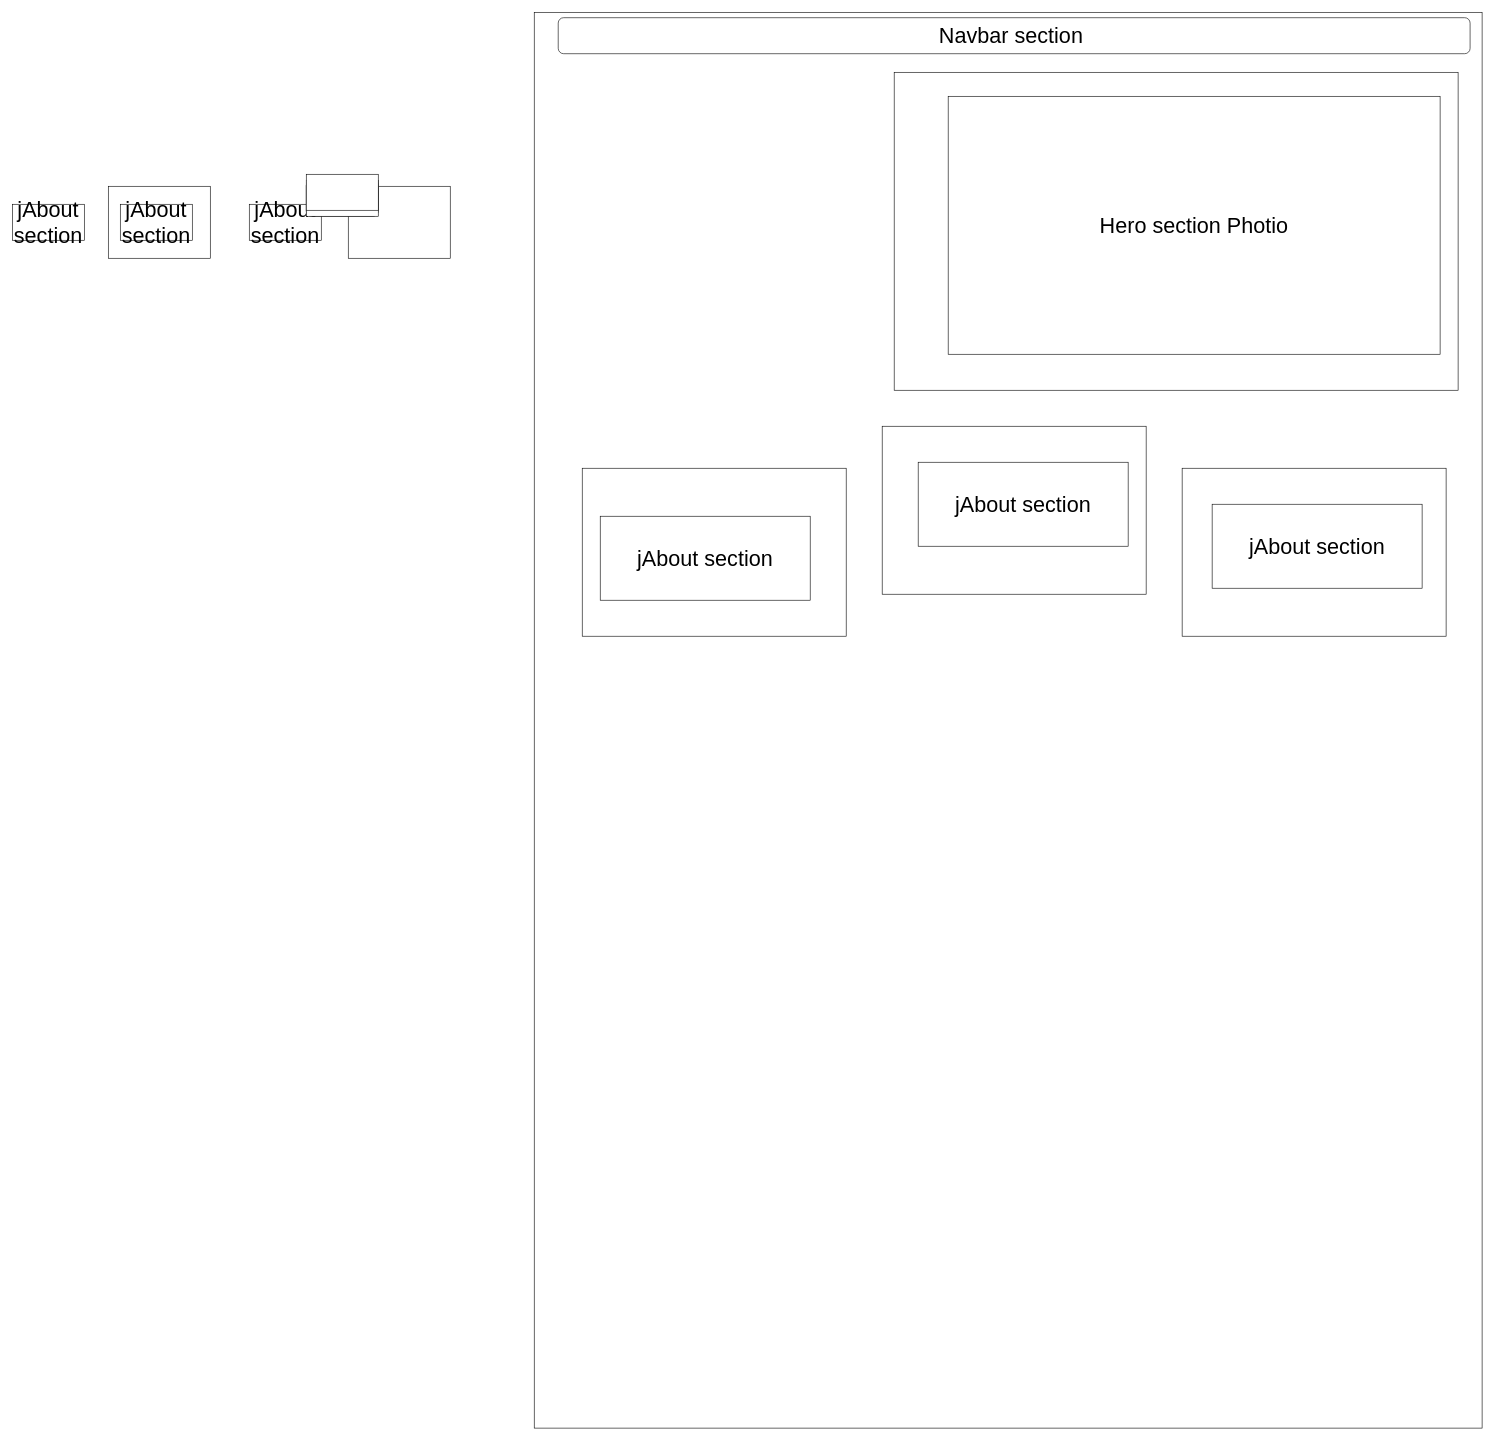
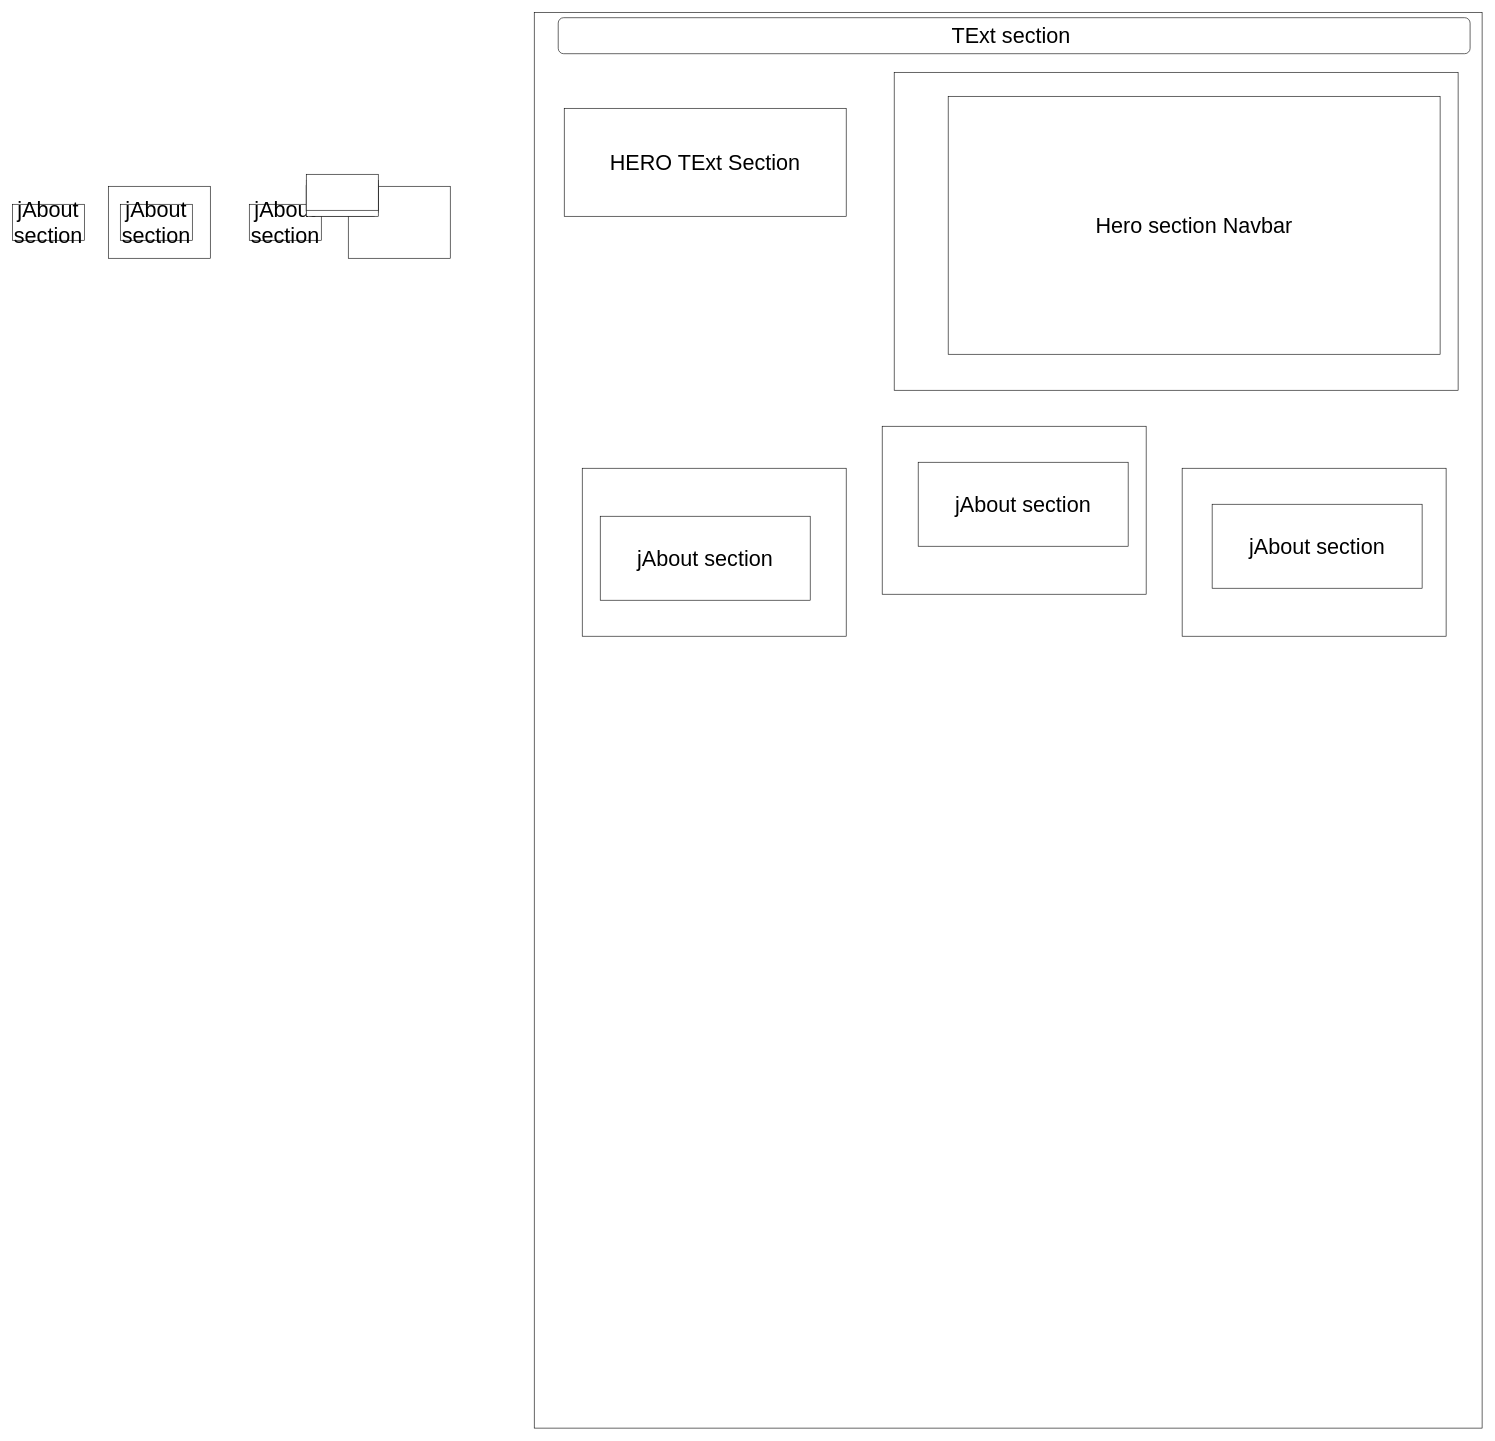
node "Navbar section": label "Navbar section" -> "TExt section"
node "HERO TExt Section": added
node "Hero section Photio": label "Hero section Photio" -> "Hero section Navbar"
